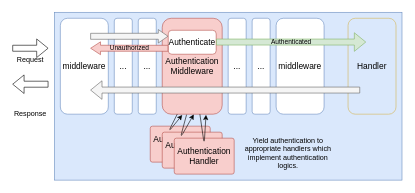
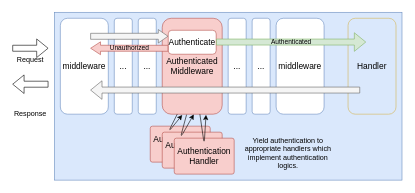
node "Authentication Middleware": label "Authentication Middleware" -> "Authenticated Middleware"
